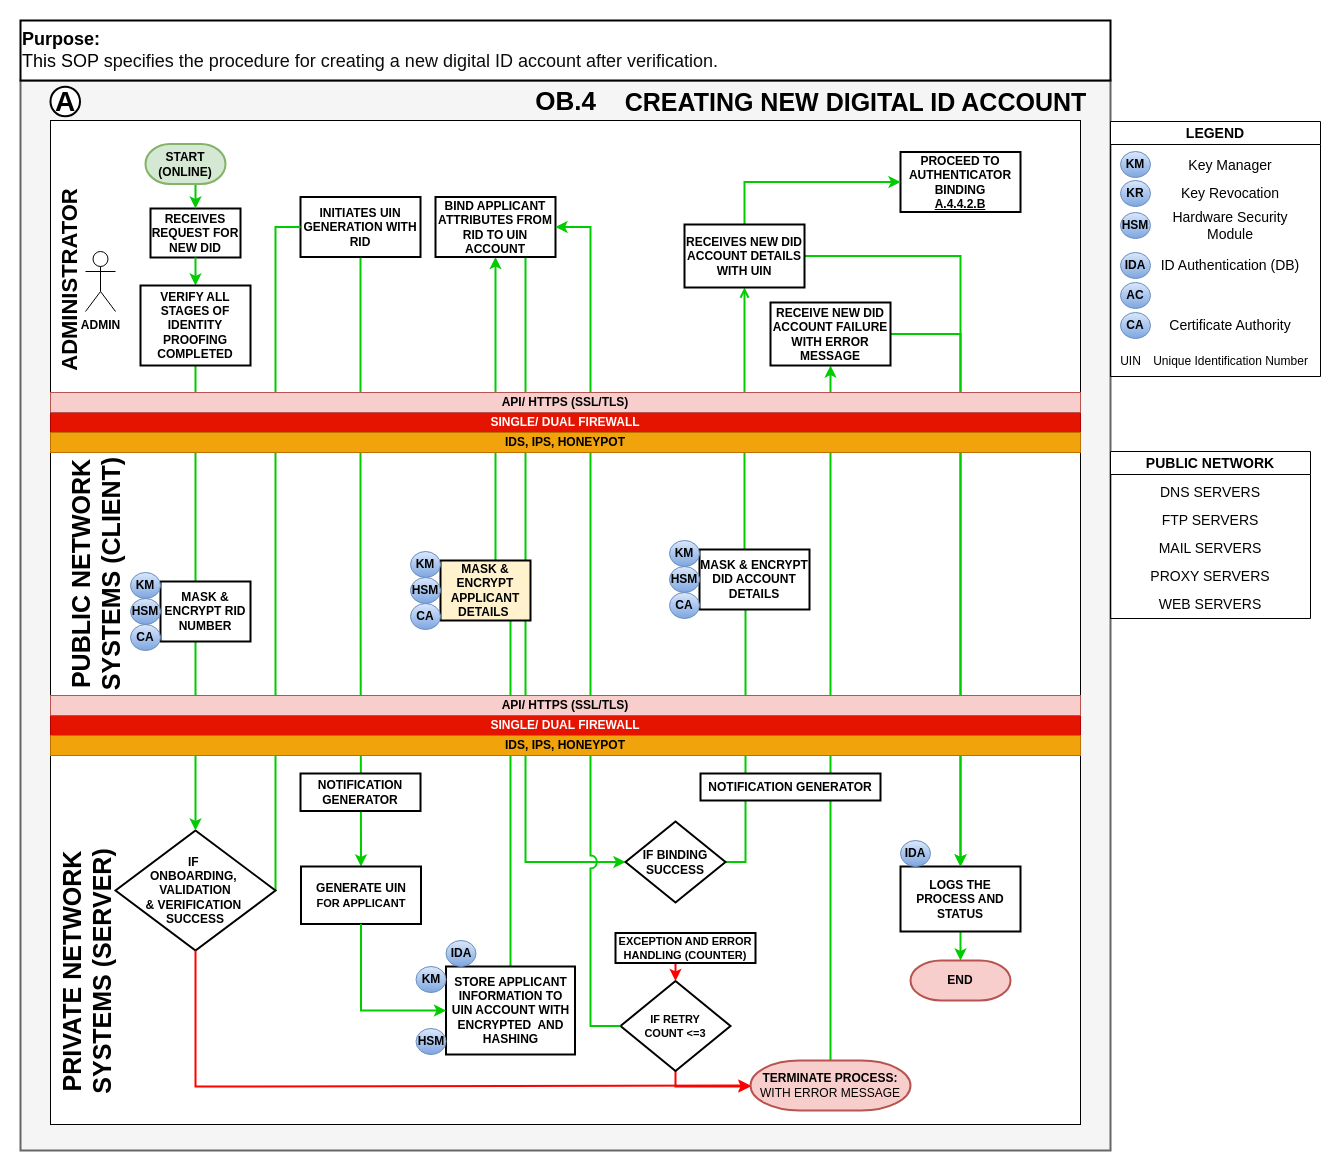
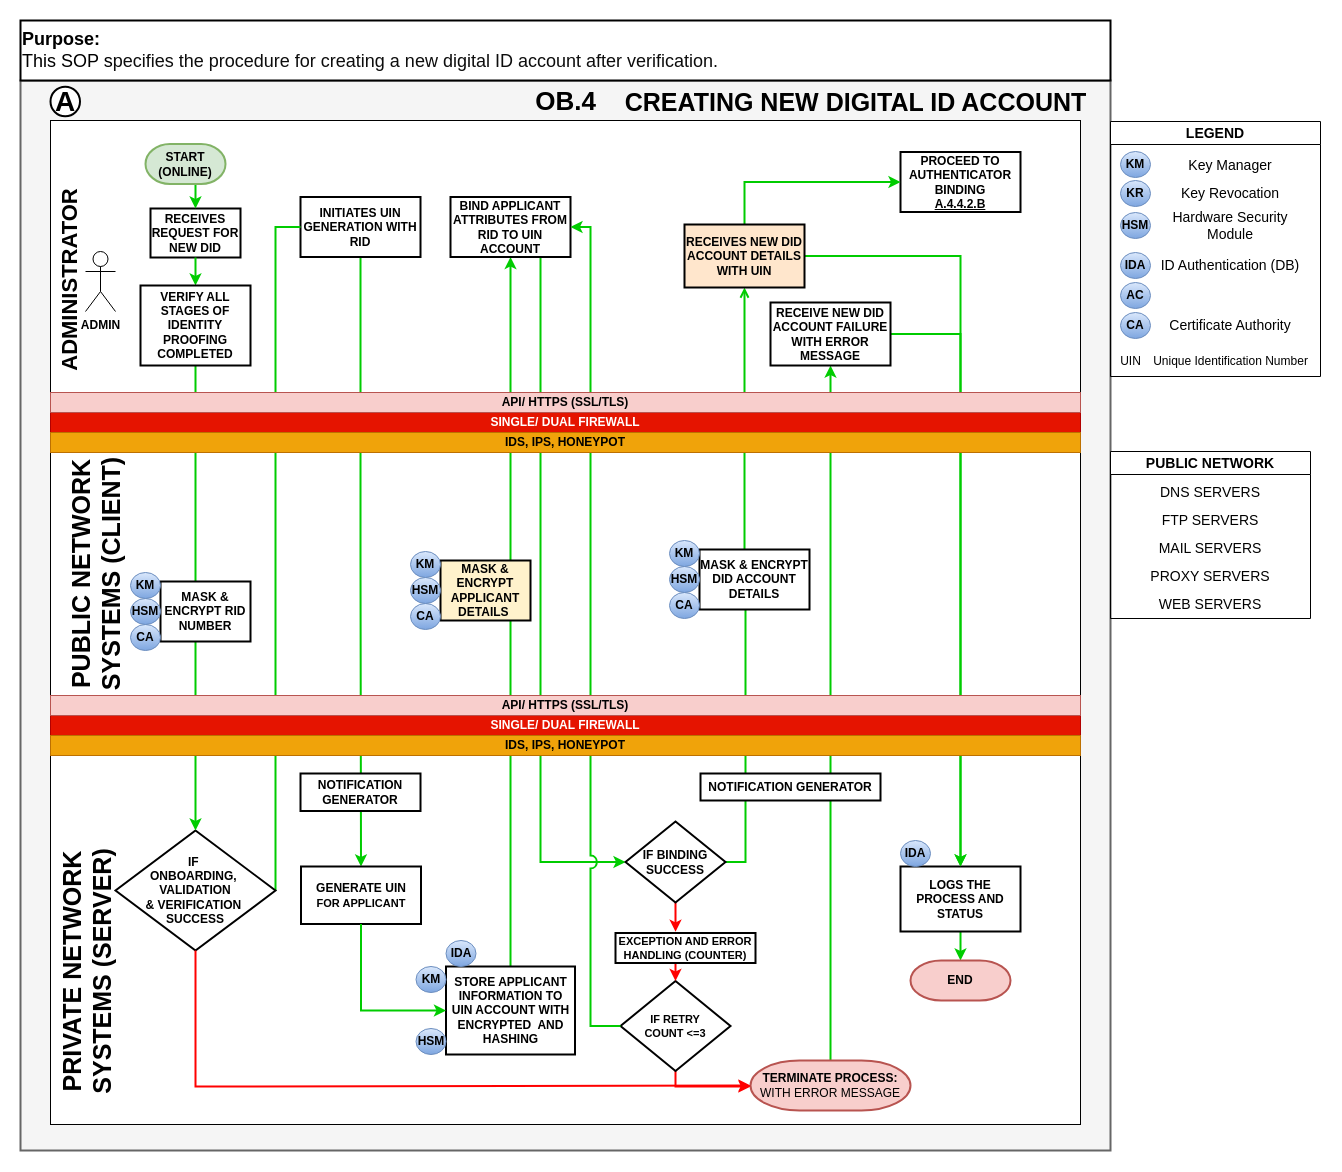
node "BIND APPLICANT ATTRIBUTES FROM RID TO UIN ACCOUNT": moved (496, 227) -> (511, 227)
node "RECEIVES NEW DID ACCOUNT DETAILS WITH UIN": fillcolor #ffffff -> #ffe6cc
edge "IF BINDING SUCCESS" -> "EXCEPTION AND ERROR HANDLING (COUNTER)": added
